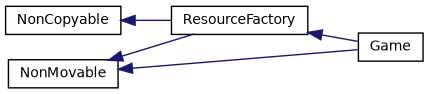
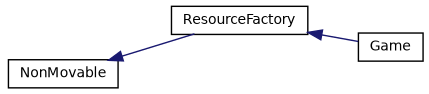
node "NonCopyable": removed
edge "Game" -> "NonMovable": removed
